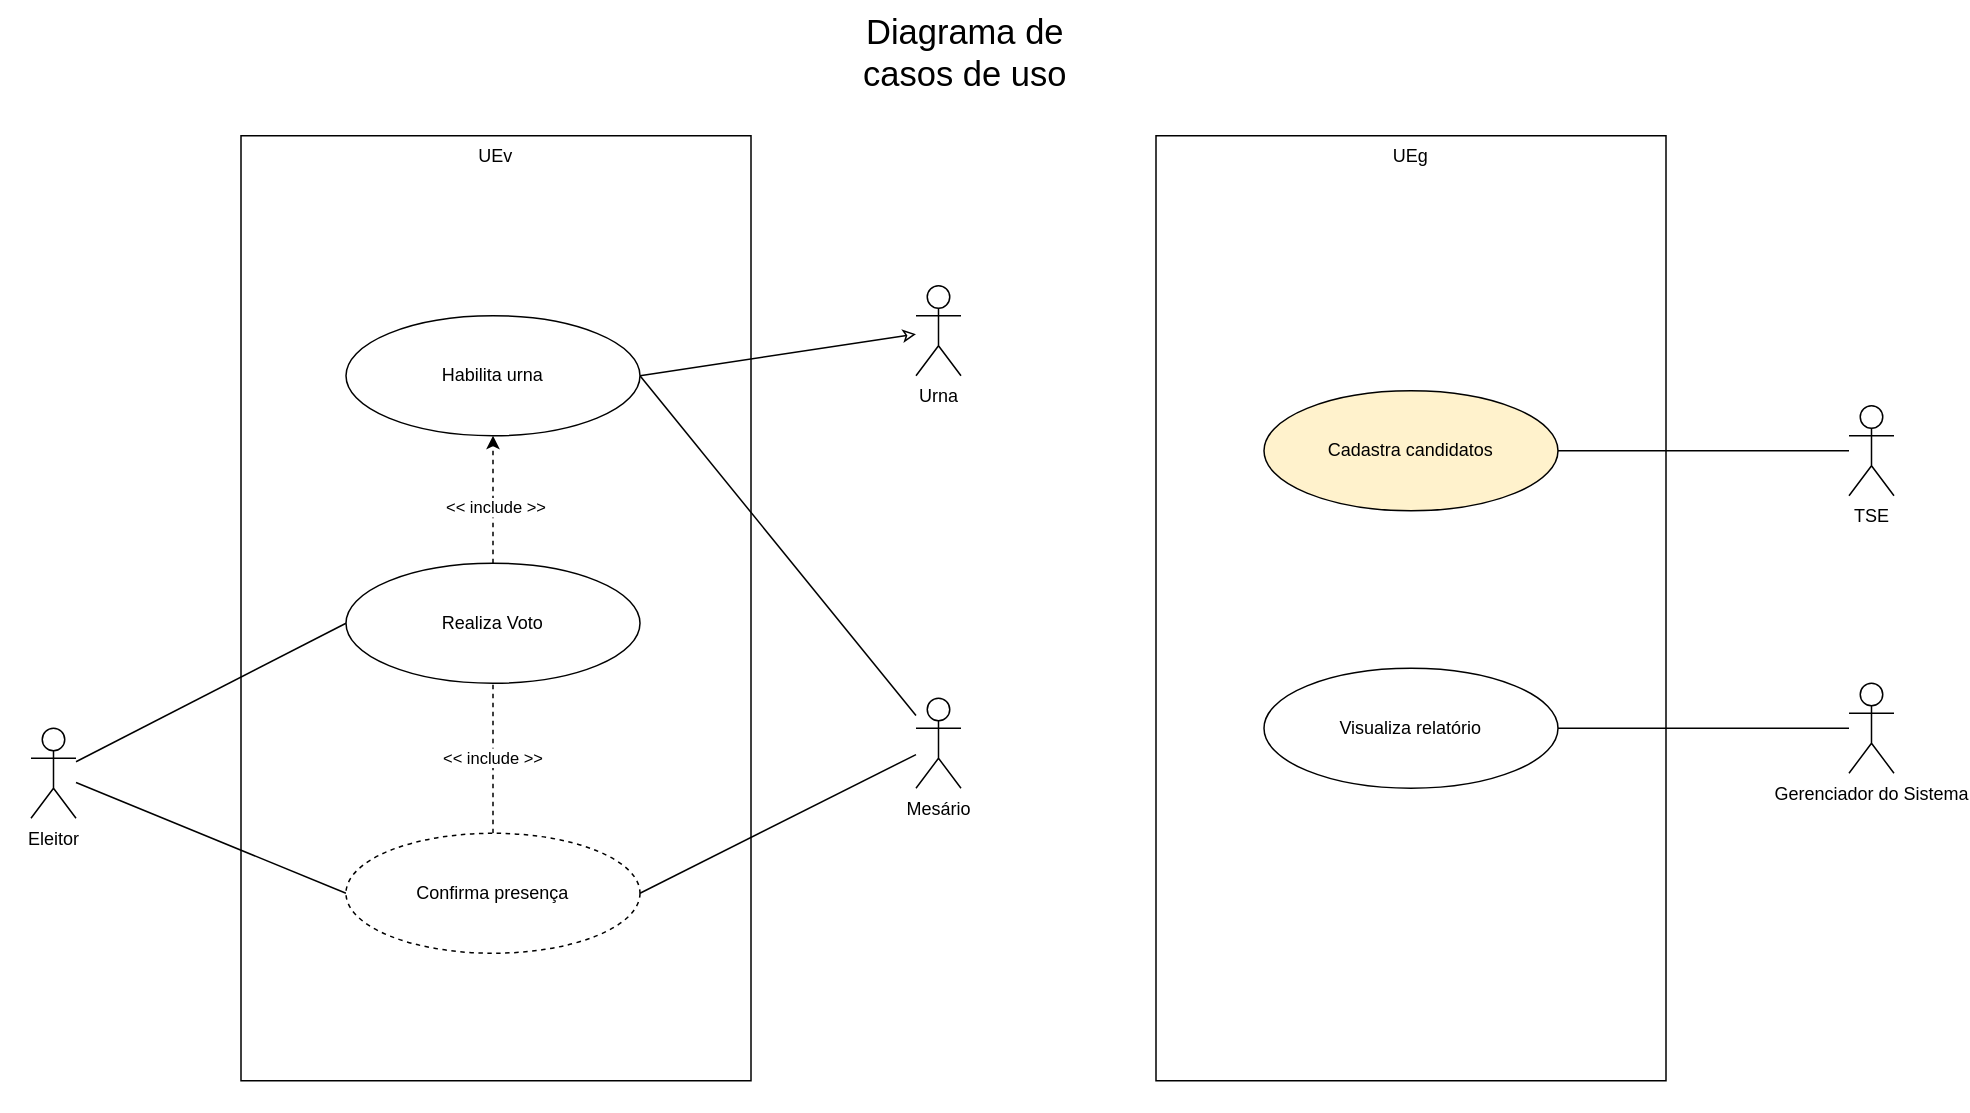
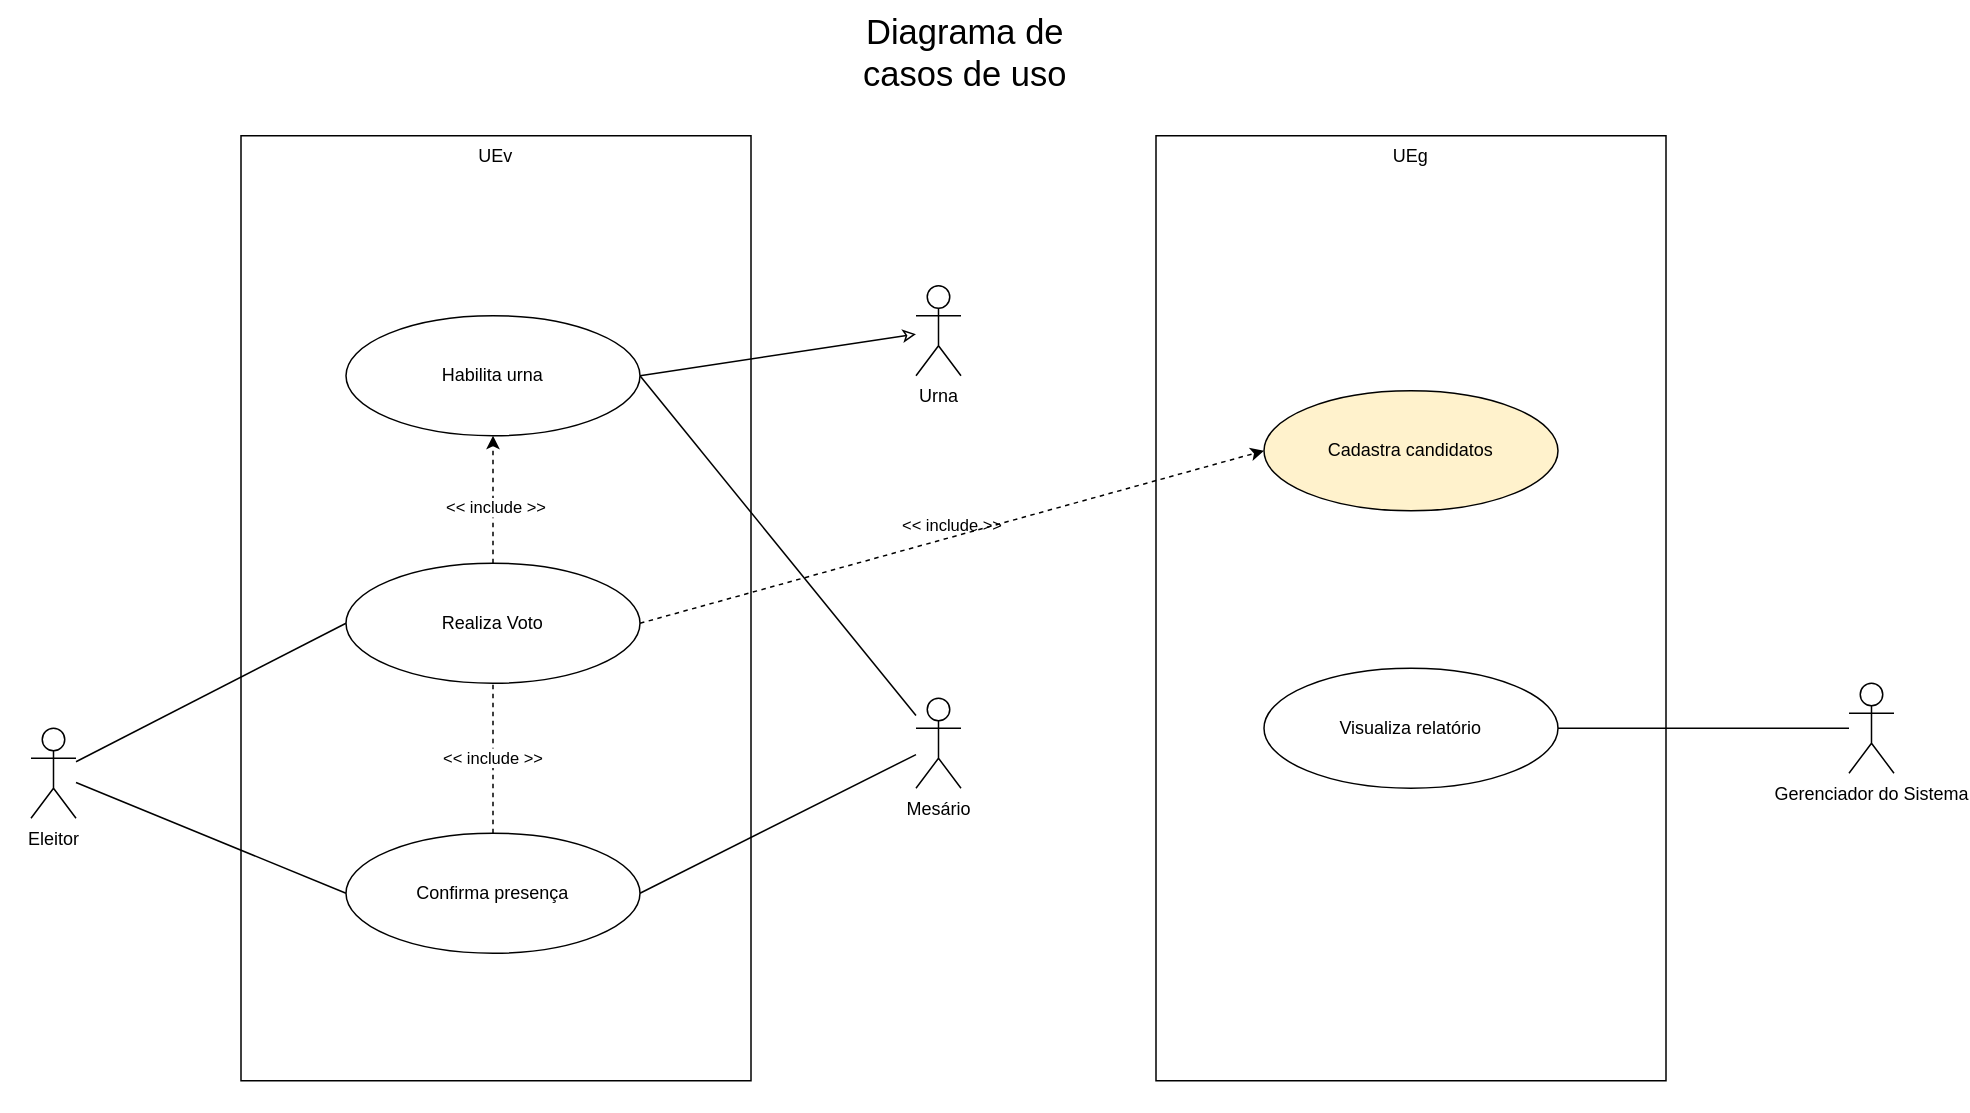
edge "Cadastra candidatos" -- "TSE": removed
node "TSE": removed
edge "Realiza Voto" -> "Cadastra candidatos": added, label "<< include >>"
node "Confirma presença": style dashed -> solid
